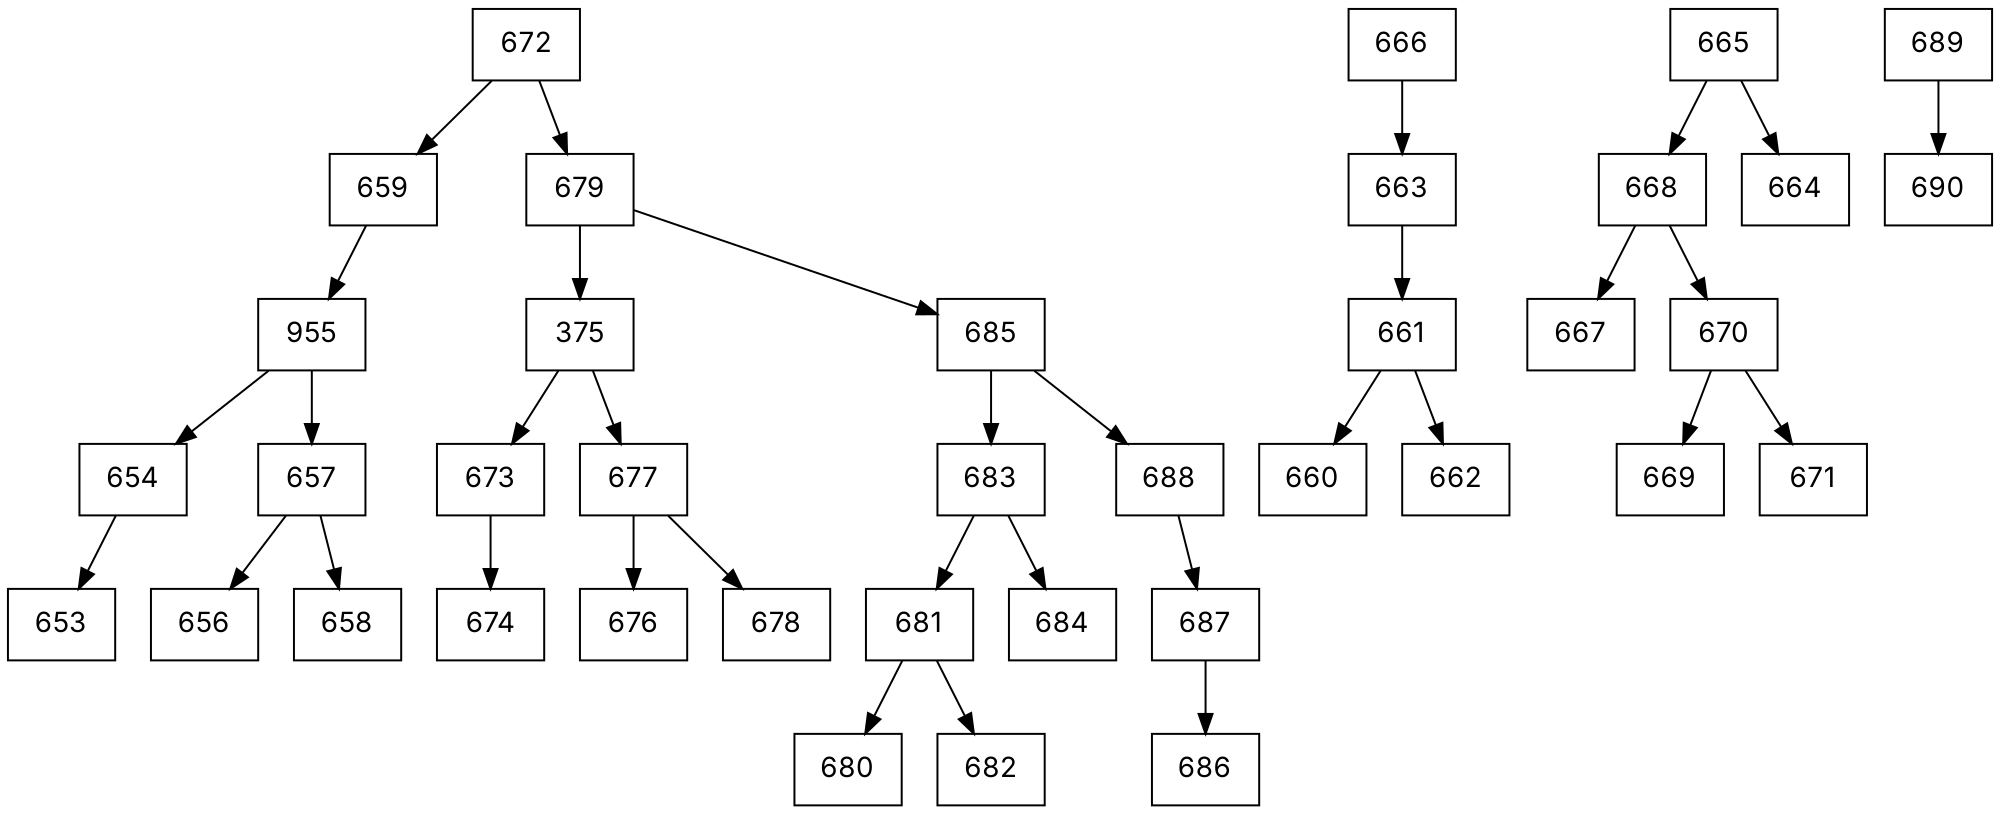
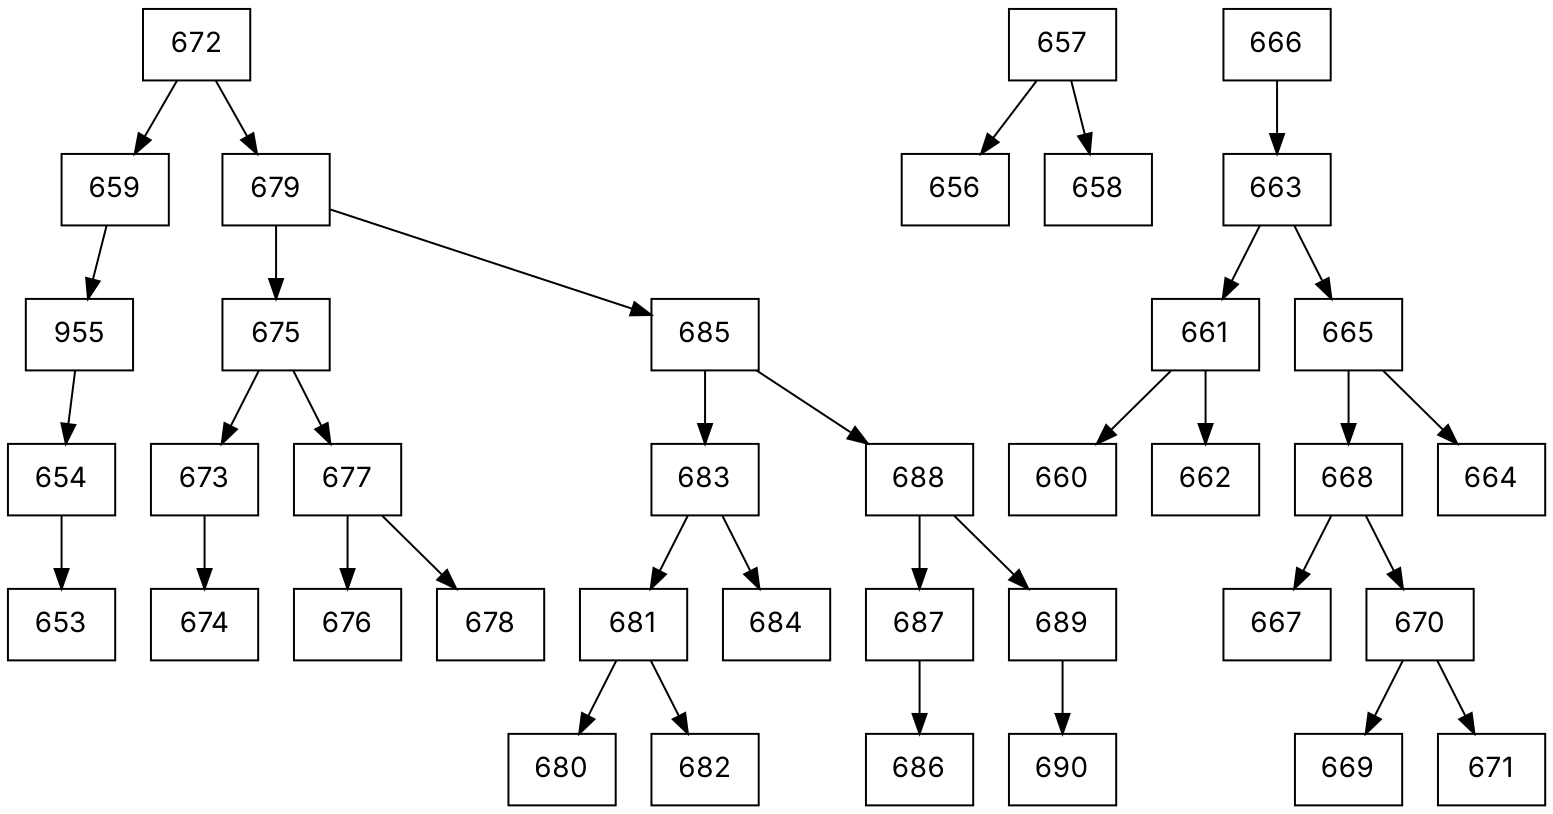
edge "663" -> "665": added
node "375": label "375" -> "675"
edge "955" -> "657": removed
edge "688" -> "689": added
